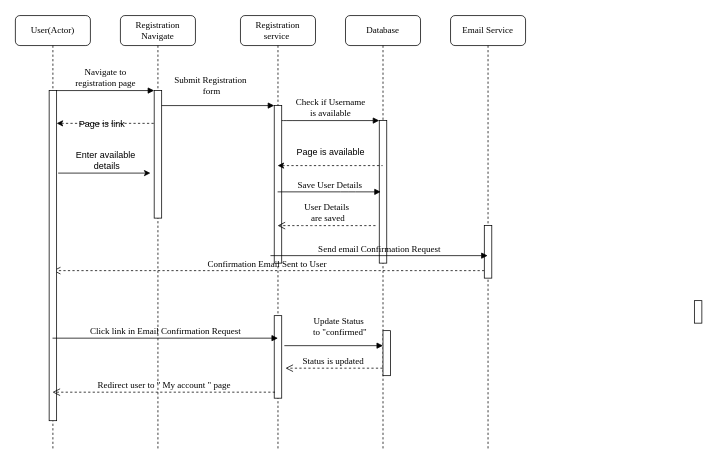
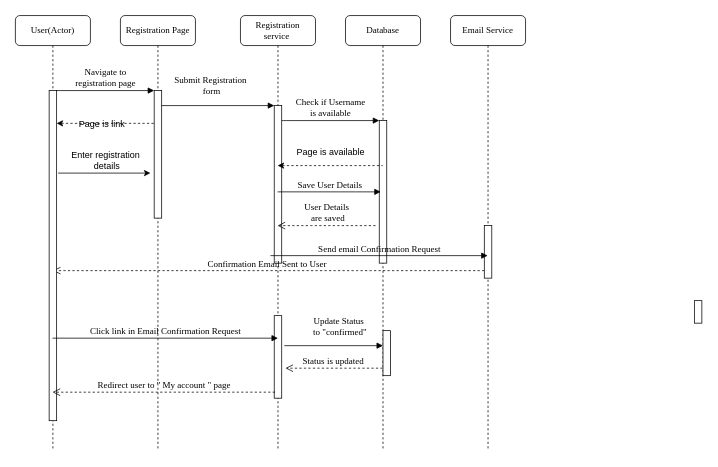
node "Registration Navigate": label "Registration Navigate" -> "Registration Page"
node "Enter available details": label "Enter available details" -> "Enter registration details"
